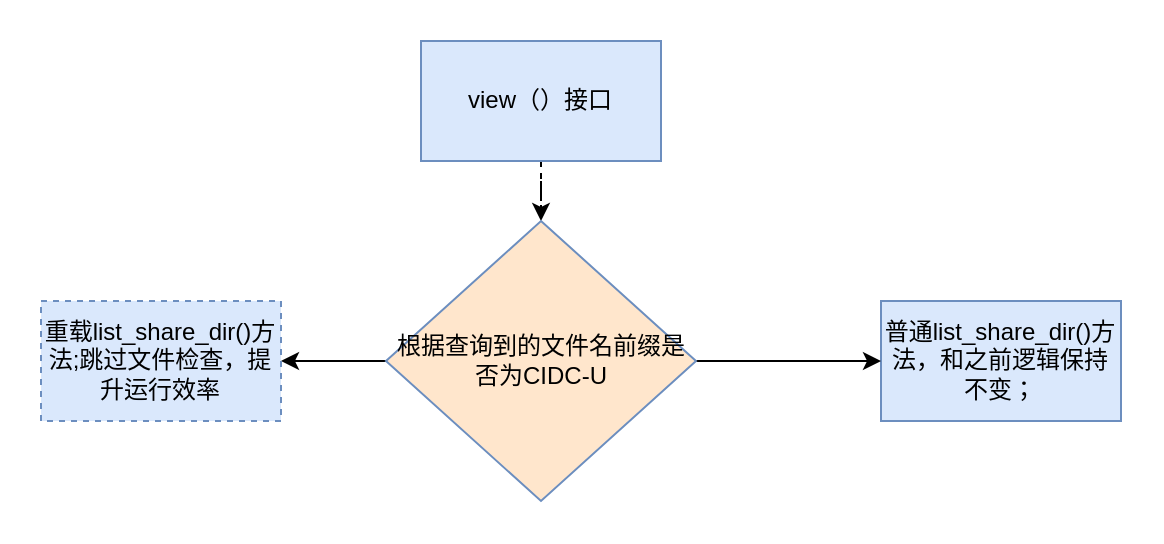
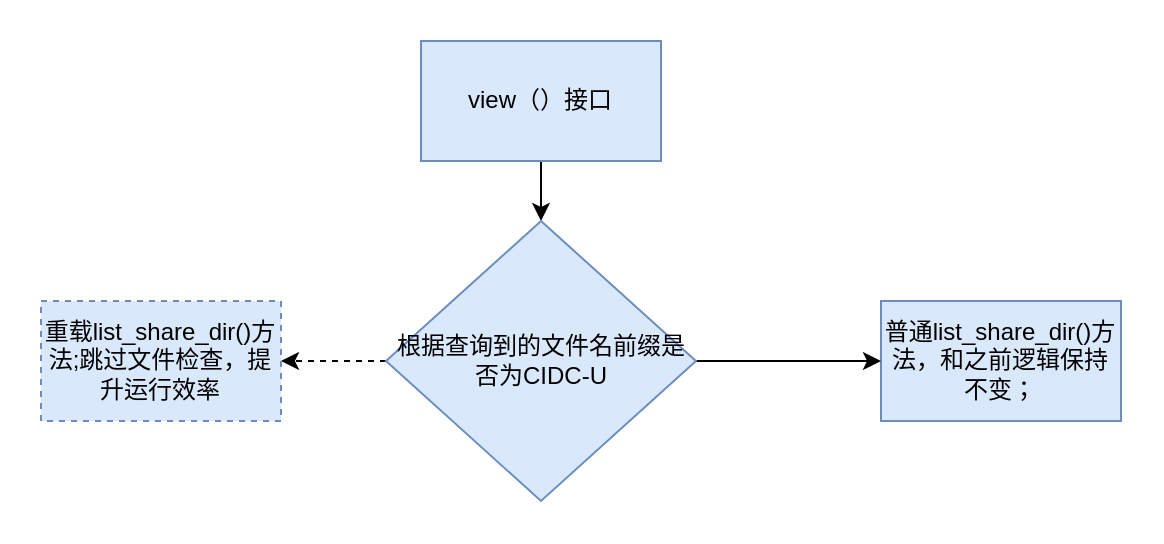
edge "view（）接口" -> "根据查询到的文件名前缀是否为CIDC-U": style dashed -> solid
edge "根据查询到的文件名前缀是否为CIDC-U" -> "重载list_share_dir()方法;跳过文件检查，提升运行效率": style solid -> dashed
node "根据查询到的文件名前缀是否为CIDC-U": fillcolor #ffe6cc -> #dae8fc
